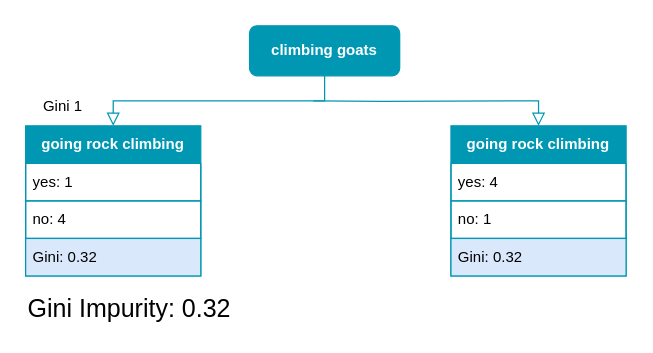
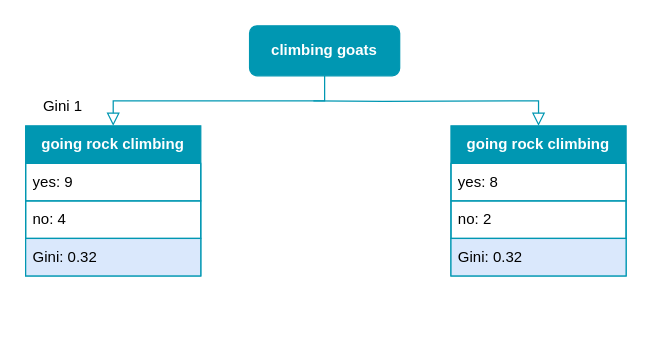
node "yes: 1": label "yes: 1" -> "yes: 9"
node "yes: 4": label "yes: 4" -> "yes: 8"
node "no: 1": label "no: 1" -> "no: 2"
node "Gini Impurity: 0.32": removed
